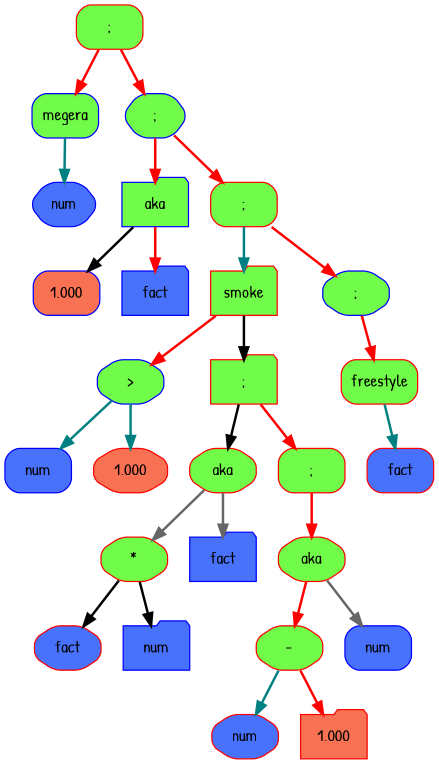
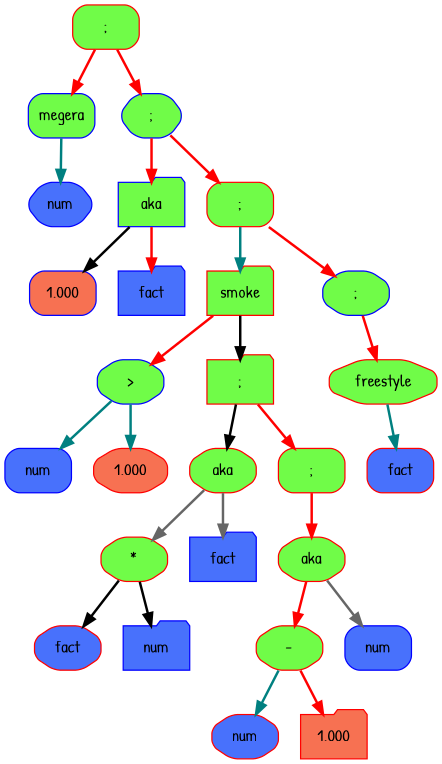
node "freestyle": shape box -> octagon
